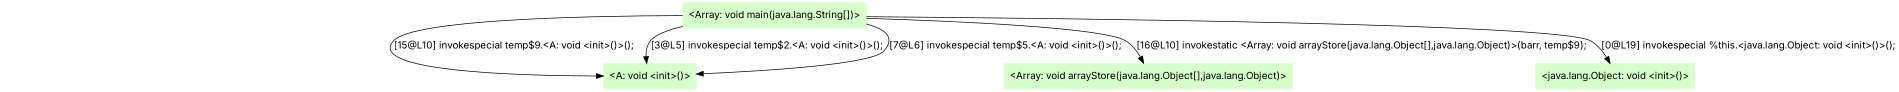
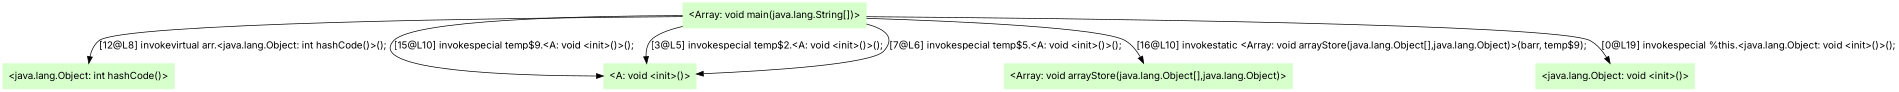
node "<java.lang.Object: int hashCode()>": added
